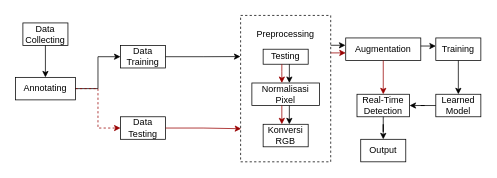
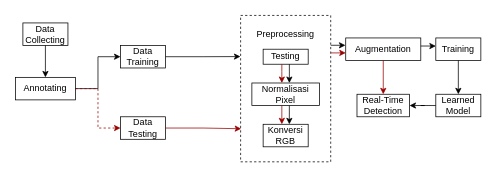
edge "Real-Time Detection" -> "Output": removed
node "Output": removed
